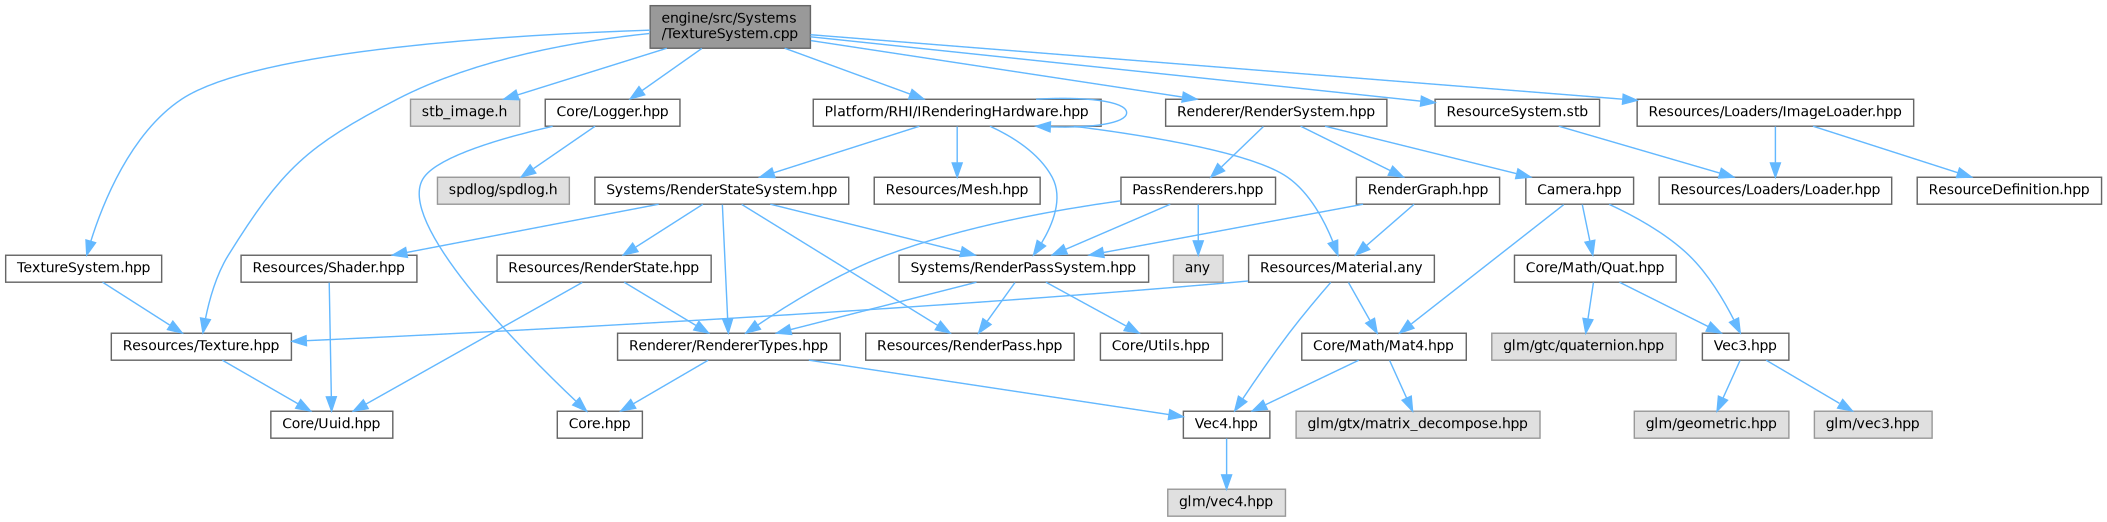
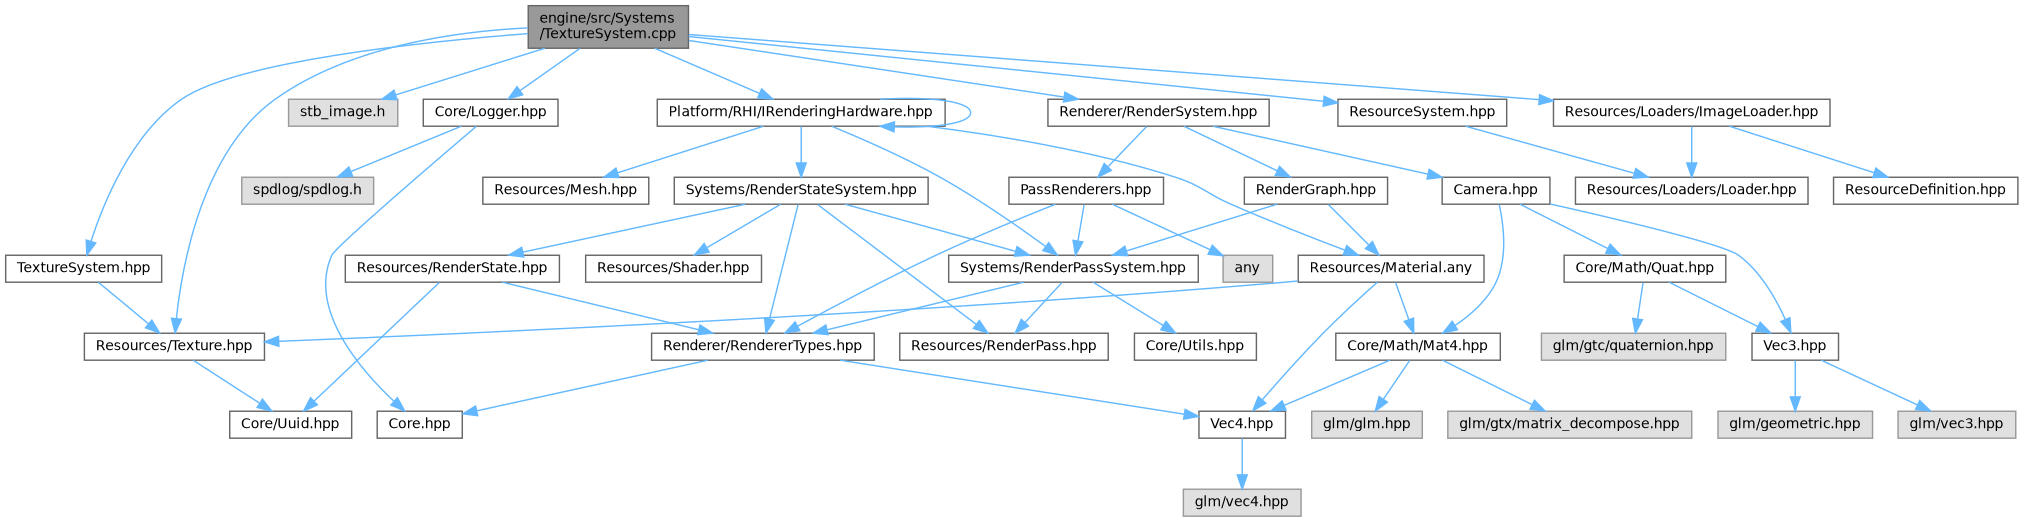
node "ResourceSystem.stb": label "ResourceSystem.stb" -> "ResourceSystem.hpp"
edge "Resources/Shader.hpp" -> "Core/Uuid.hpp": removed
node "glm/glm.hpp": added
